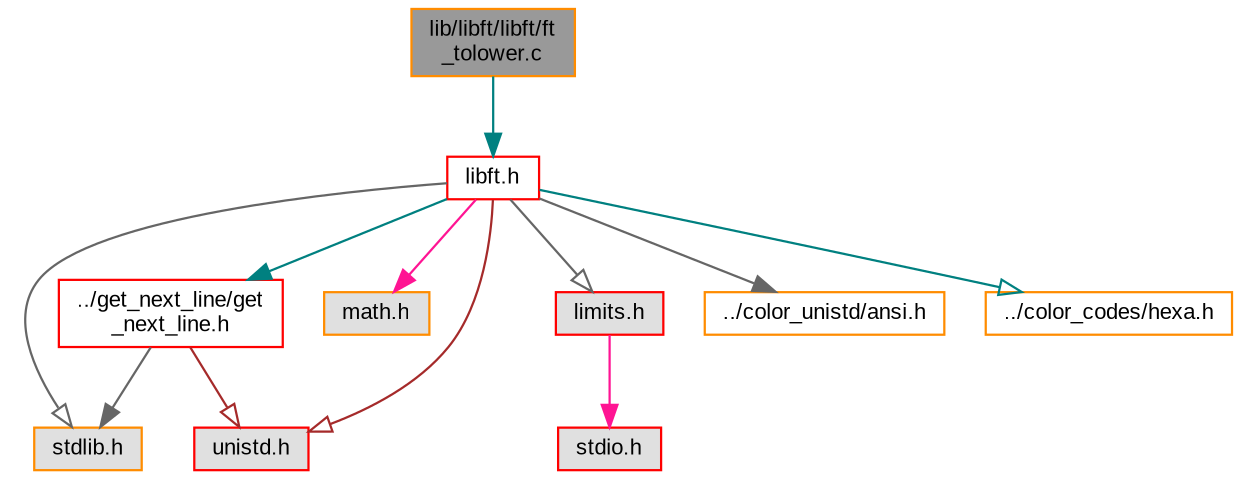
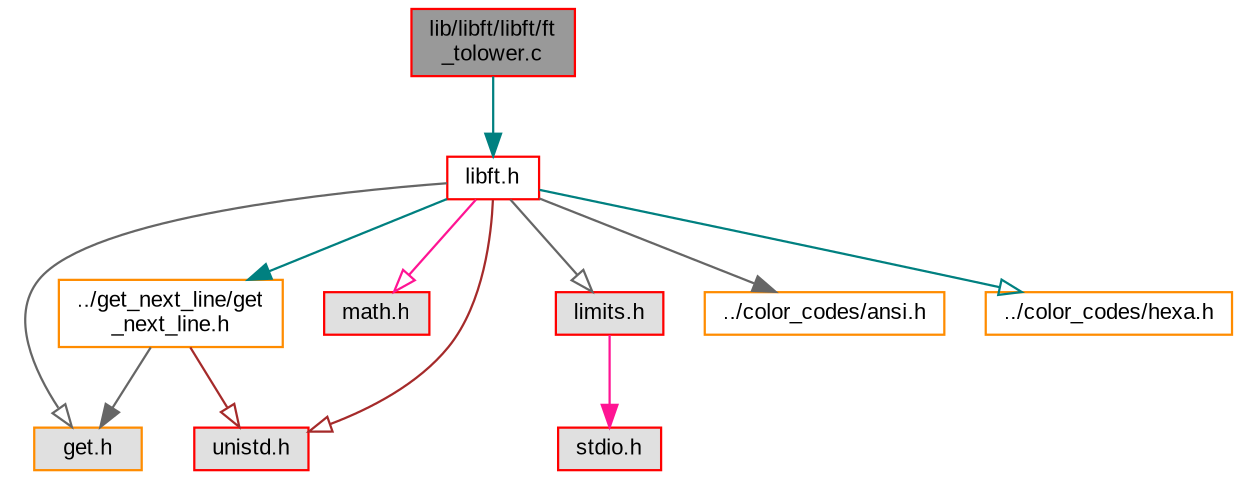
node "lib/libft/libft/ft _tolower.c": color darkorange -> red
edge "libft.h" -> "math.h": arrowhead normal -> onormal
node "../get_next_line/get _next_line.h": color red -> darkorange
node "math.h": color darkorange -> red
node "../color_unistd/ansi.h": label "../color_unistd/ansi.h" -> "../color_codes/ansi.h"
node "stdlib.h": label "stdlib.h" -> "get.h"
